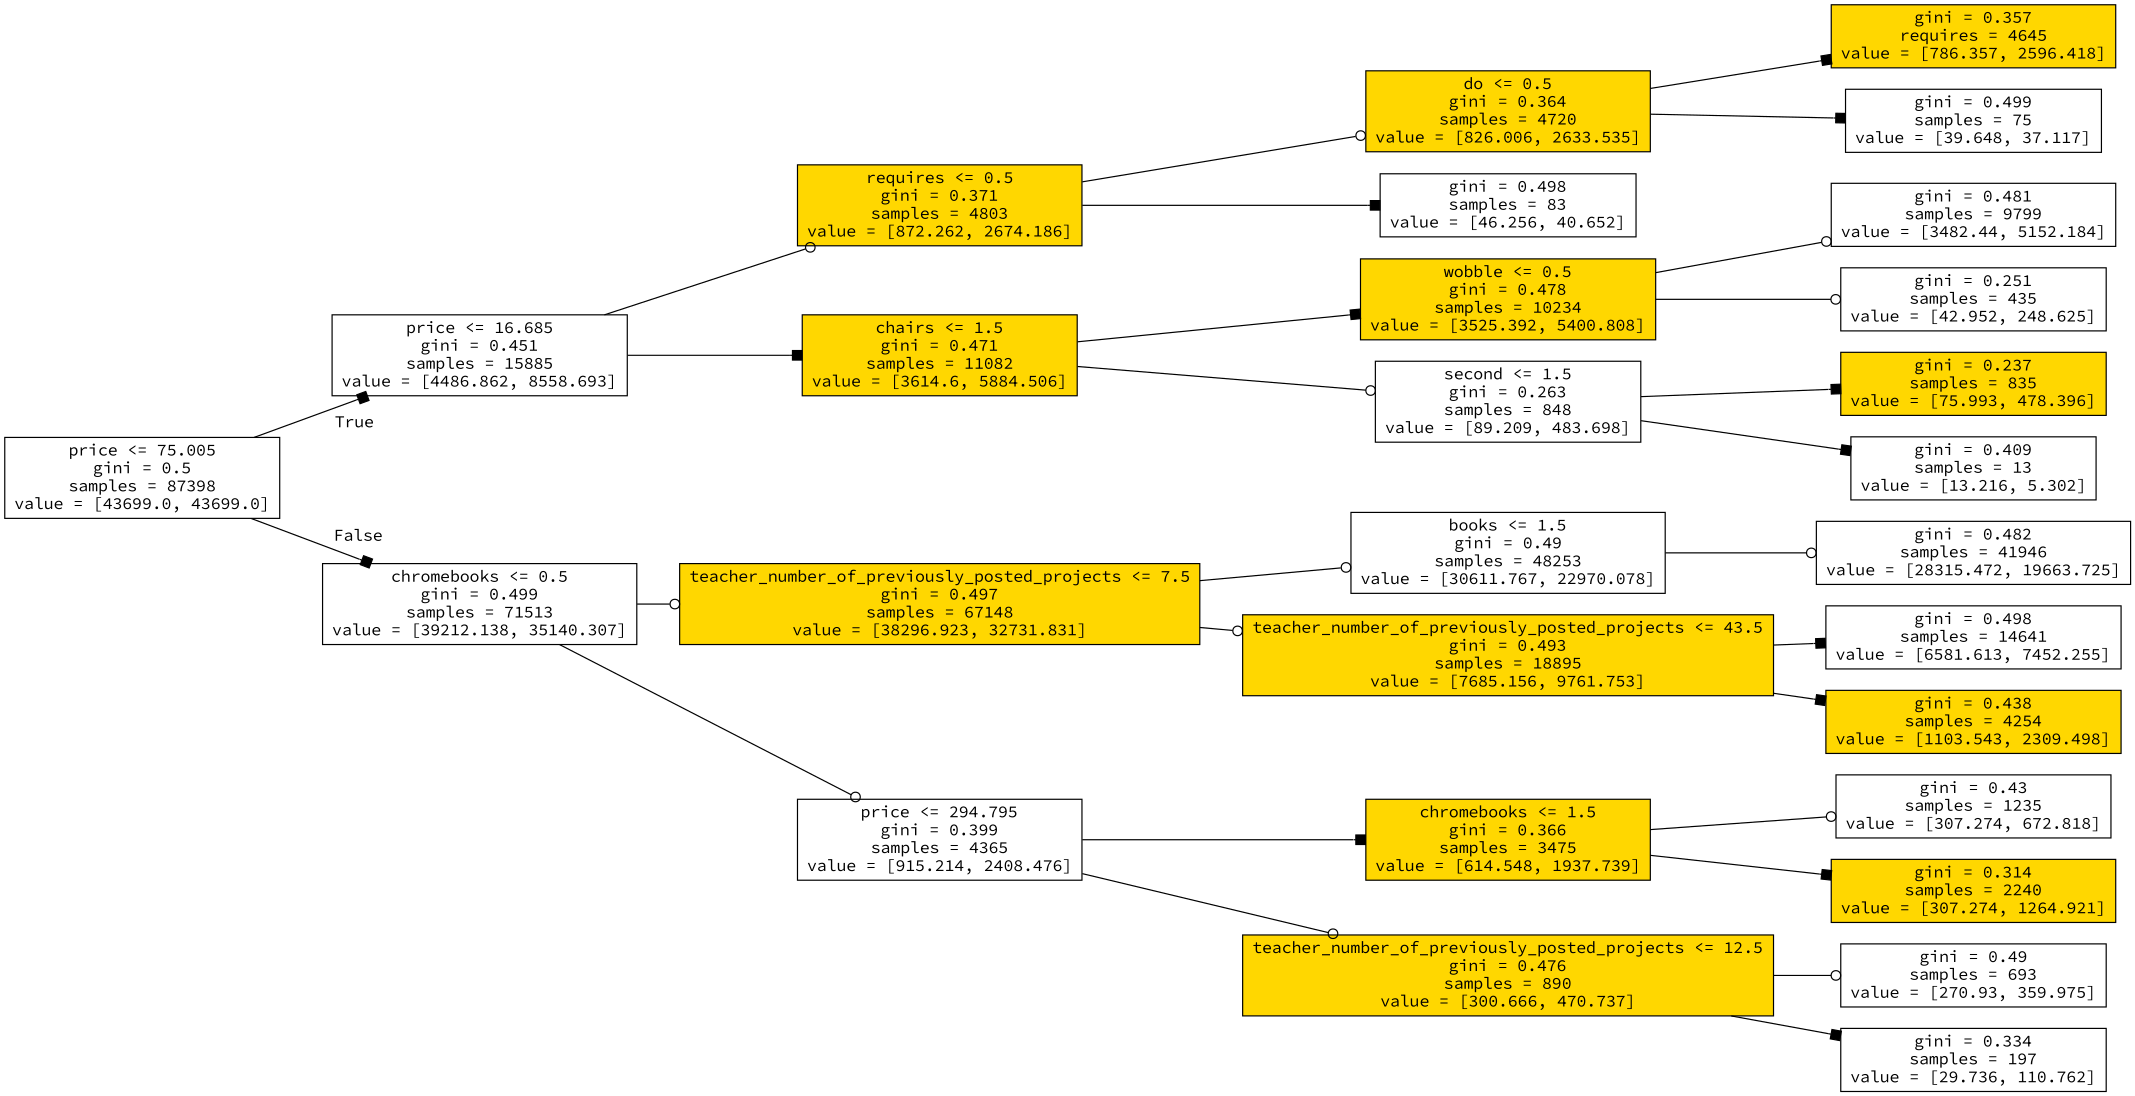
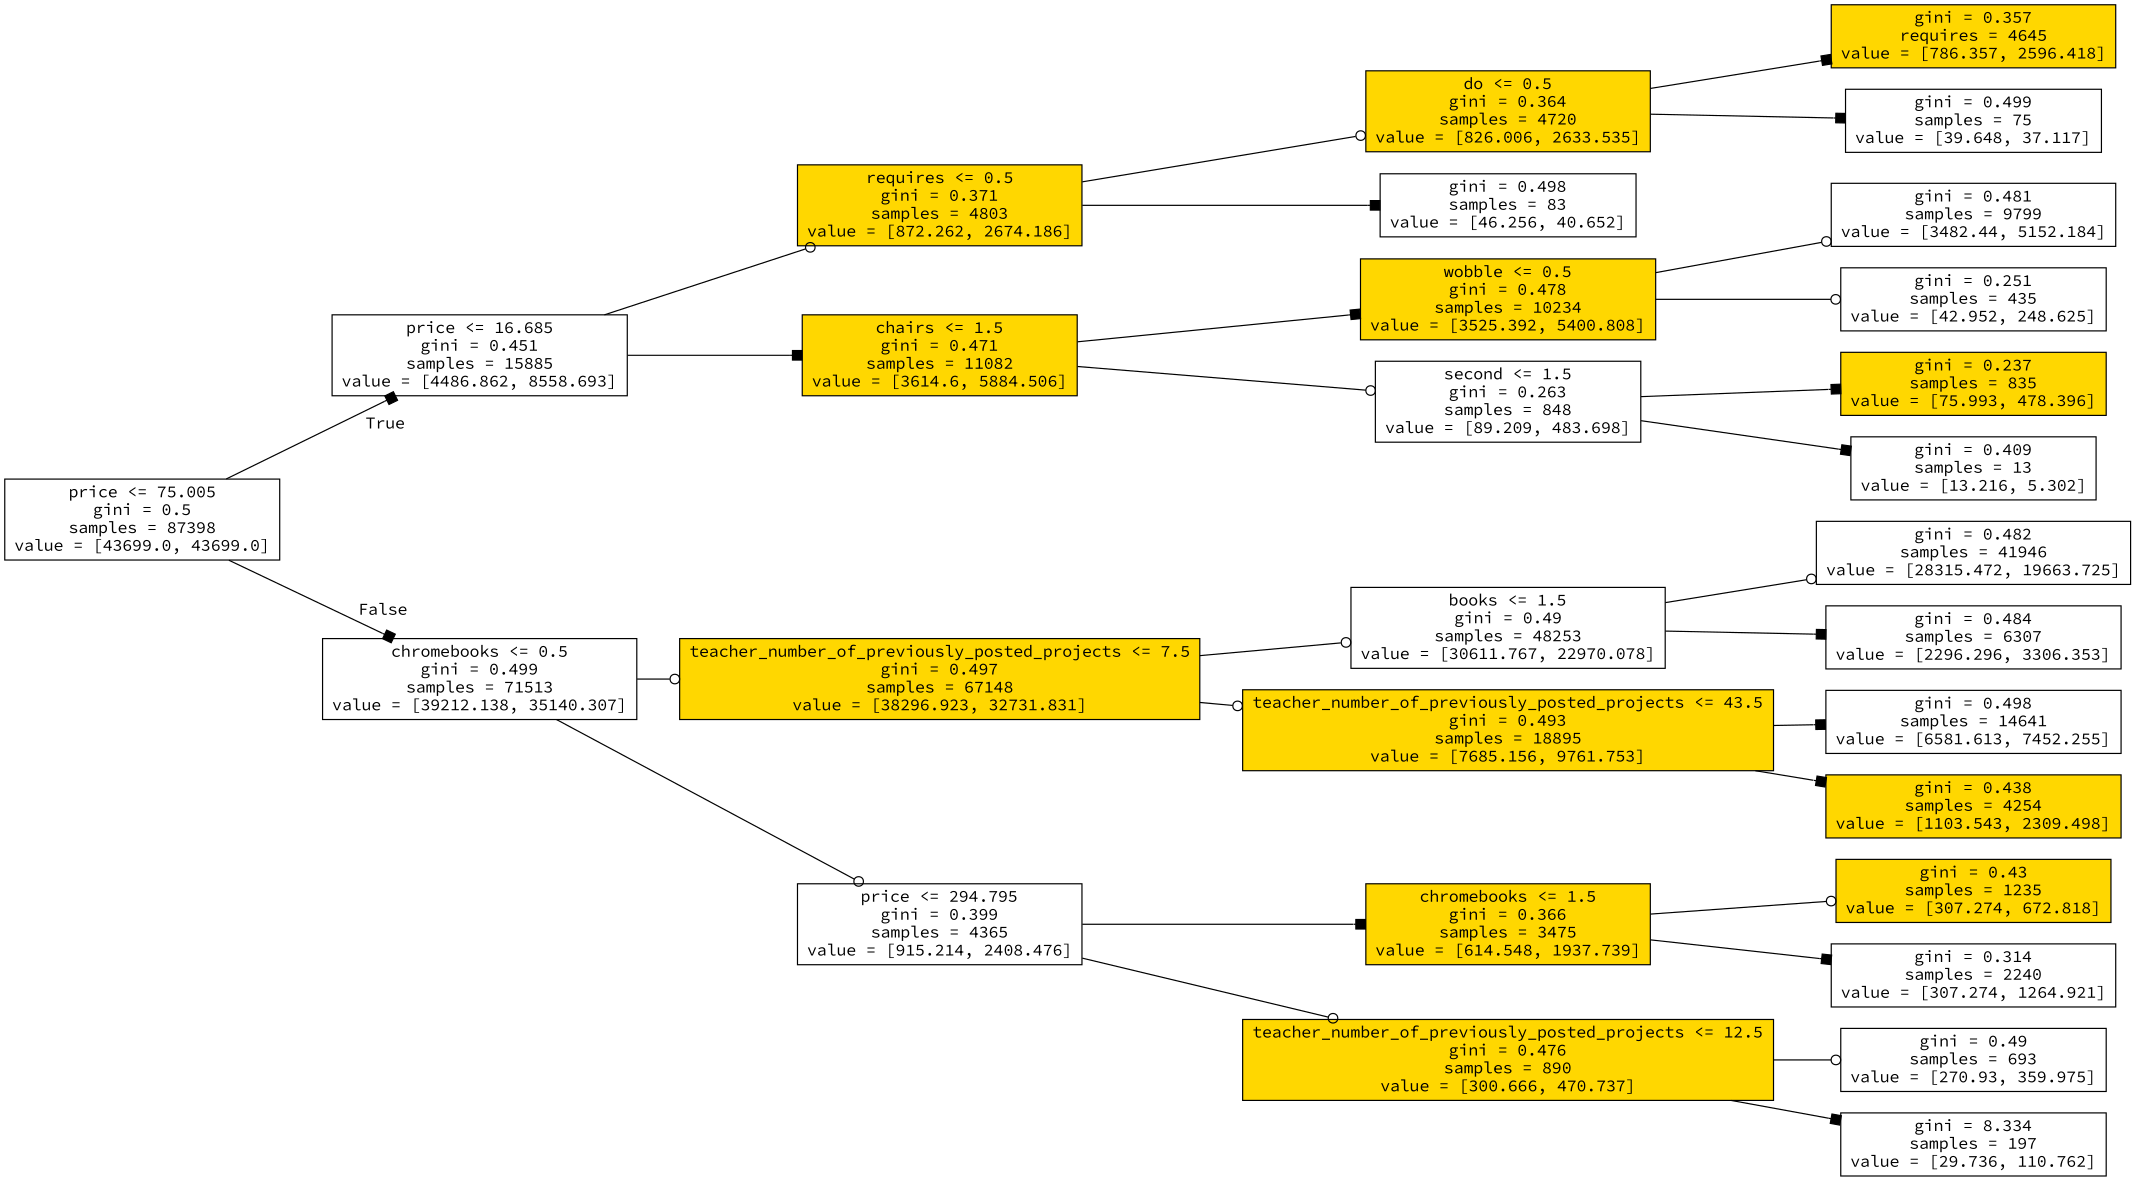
node "gini = 0.484 samples = 6307 value = [2296.296, 3306.353]": added
node "gini = 0.43 samples = 1235 value = [307.274, 672.818]": fillcolor white -> gold
node "gini = 0.314 samples = 2240 value = [307.274, 1264.921]": fillcolor gold -> white
node "gini = 0.334 samples = 197 value = [29.736, 110.762]": label "gini = 0.334 samples = 197 value = [29.736, 110.762]" -> "gini = 8.334 samples = 197 value = [29.736, 110.762]"
